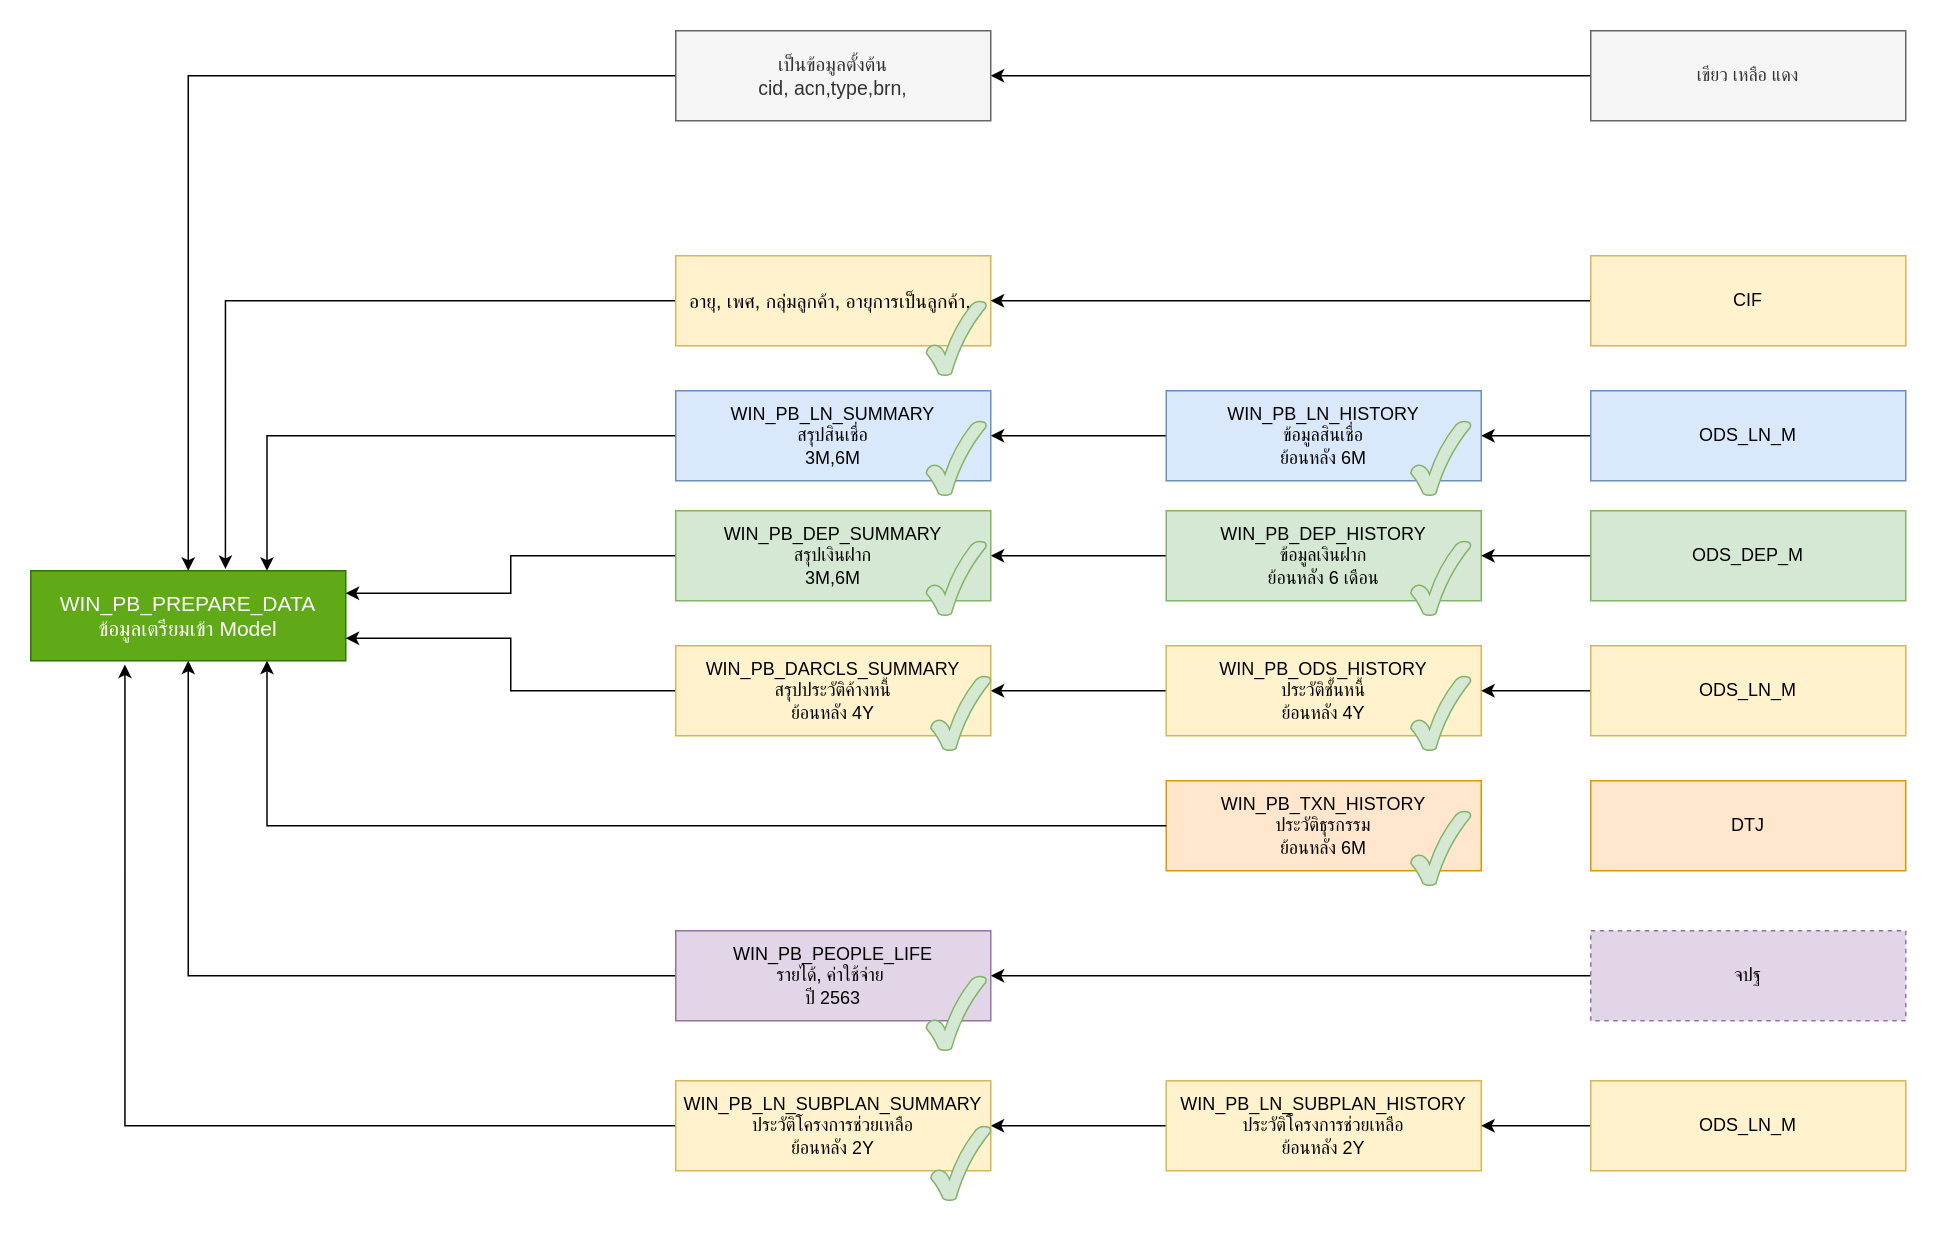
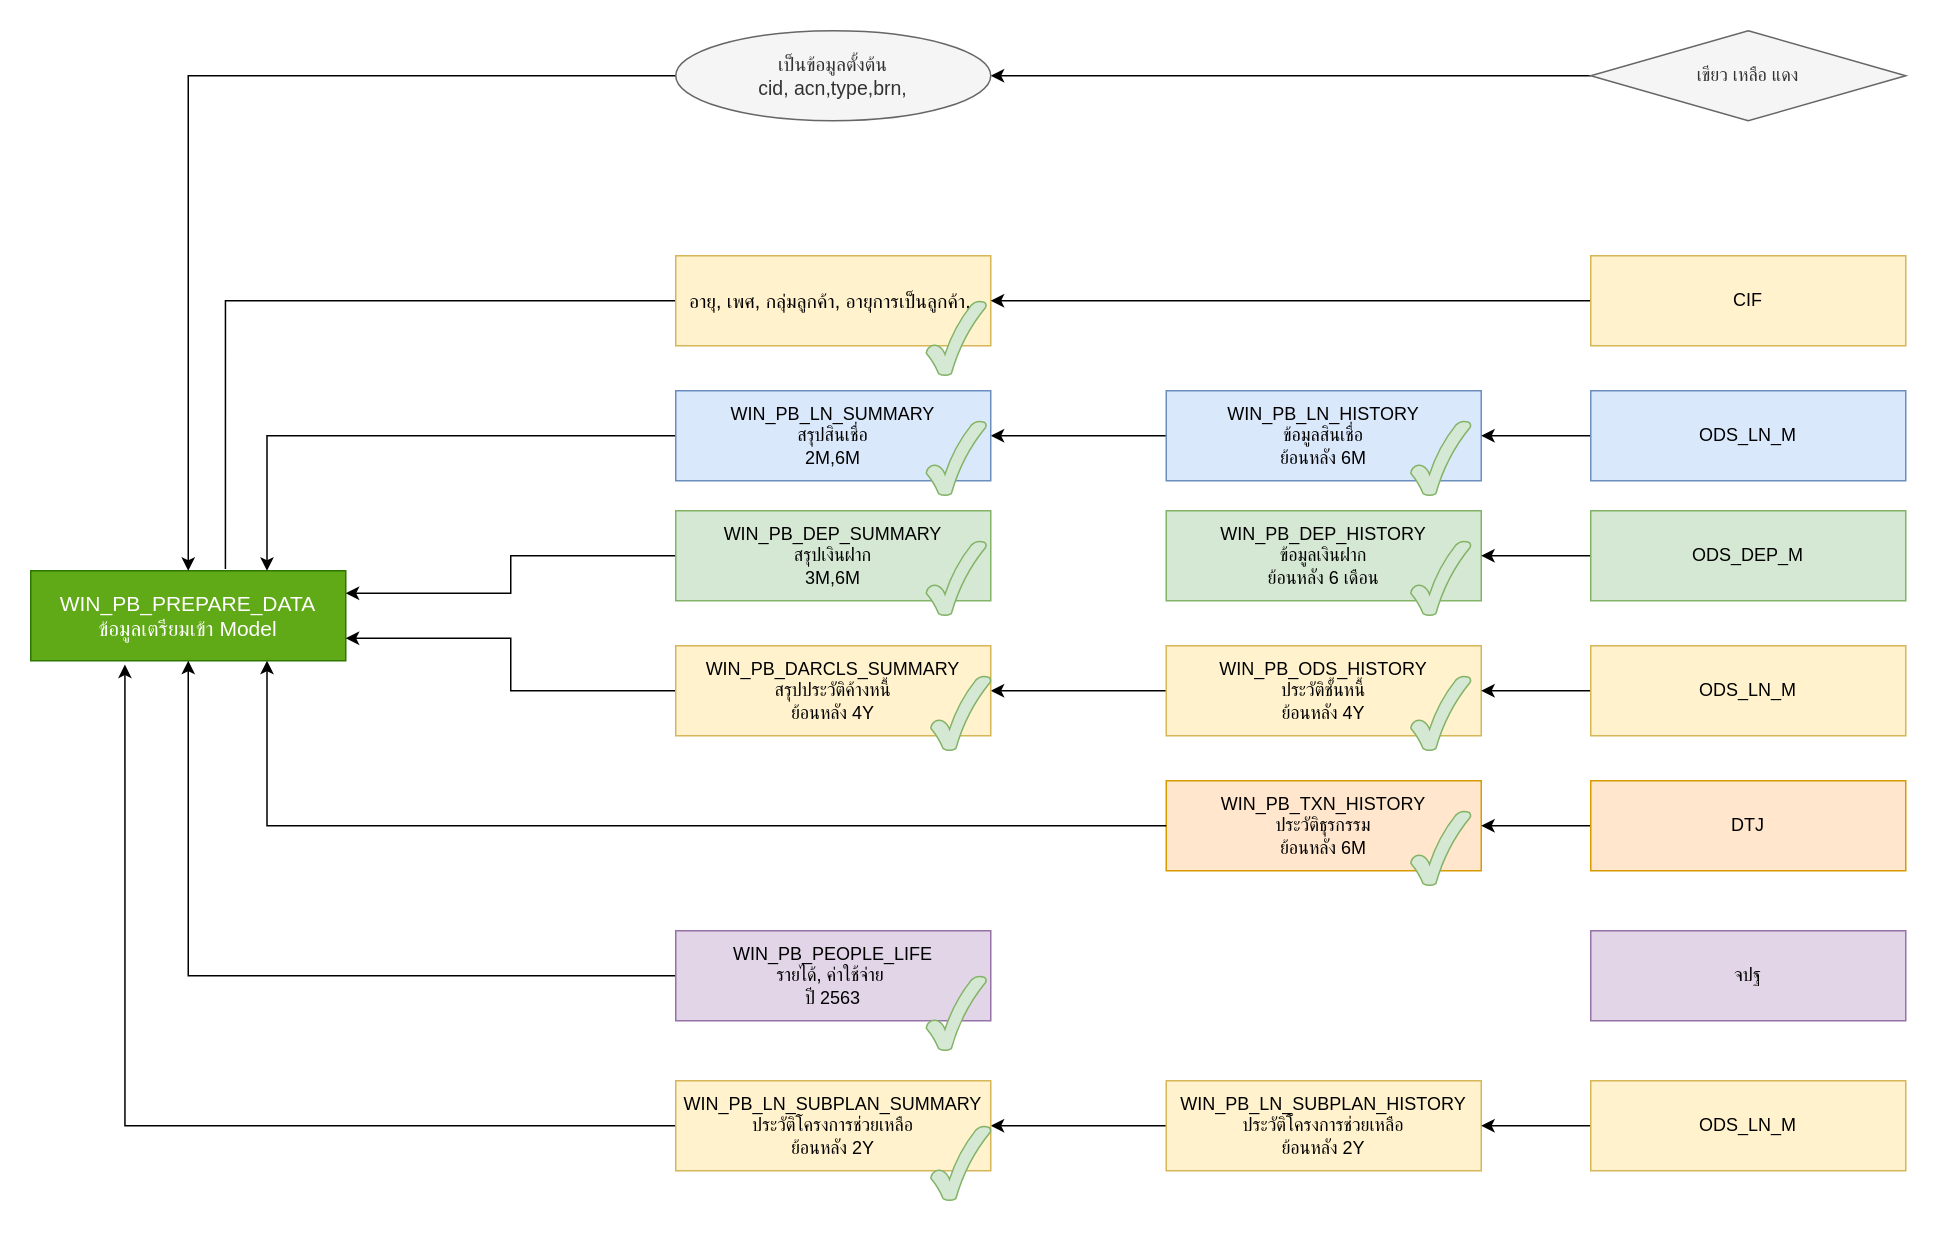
node "เป็นข้อมูลตั้งต้นcid, acn,type,brn,": shape rectangle -> ellipse
node "เขียว เหลือ แดง": shape rectangle -> diamond
node "WIN_PB_LN_SUMMARY สรุปสินเชื่อ 3M,6M": label "WIN_PB_LN_SUMMARY สรุปสินเชื่อ 3M,6M" -> "WIN_PB_LN_SUMMARY สรุปสินเชื่อ 2M,6M"
edge "WIN_PB_DEP_HISTORY ข้อมูลเงินฝาก ย้อนหลัง 6 เดือน" -> "WIN_PB_DEP_SUMMARY สรุปเงินฝาก 3M,6M": removed
edge "อายุ, เพศ, กลุ่มลูกค้า, อายุการเป็นลูกค้า," -> "WIN_PB_PREPARE_DATAข้อมูลเตรียมเข้า Model": arrowhead classic -> none
edge "DTJ" -> "WIN_PB_TXN_HISTORY ประวัติธุรกรรม ย้อนหลัง 6M": added
edge "จปฐ" -> "WIN_PB_PEOPLE_LIFE รายได้, ค่าใช้จ่าย ปี 2563": removed
node "จปฐ": style dashed -> solid
